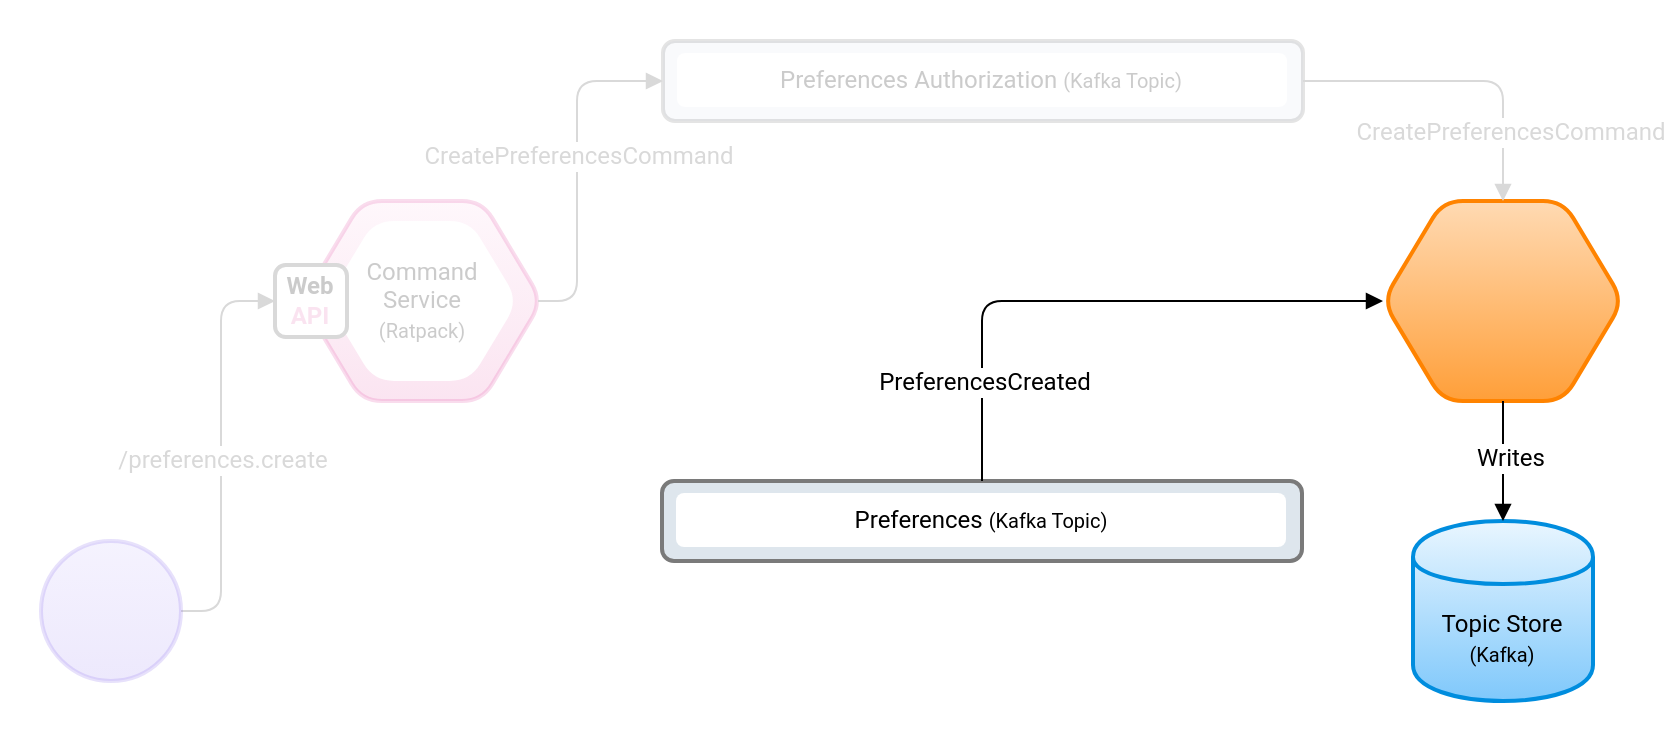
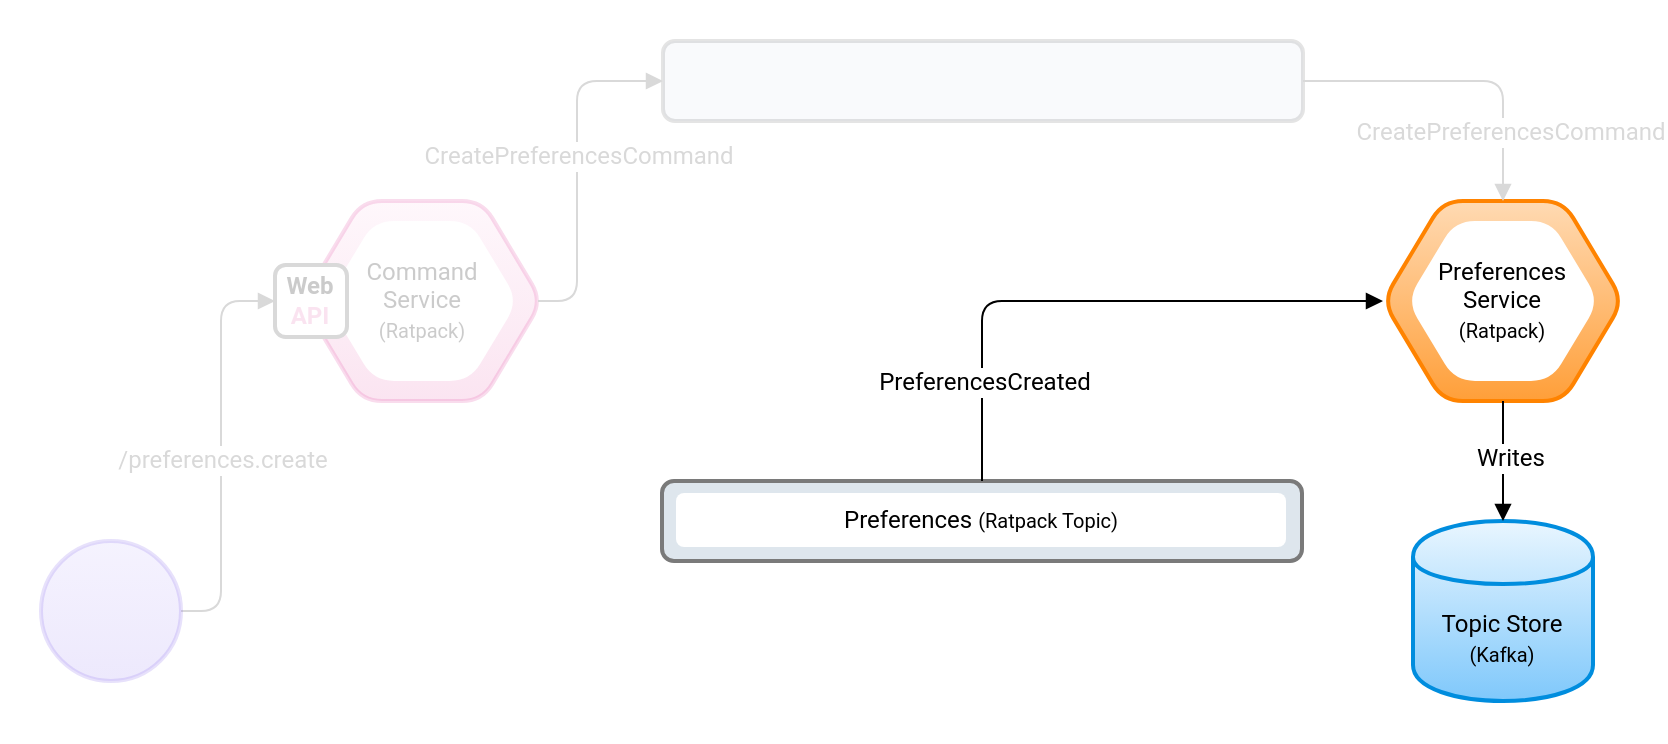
node "Preferences Authorization (Kafka Topic)": removed
node "Preferences Service (Ratpack)": added
node "Preferences (Kafka Topic)": label "Preferences (Kafka Topic)" -> "Preferences (Ratpack Topic)"
